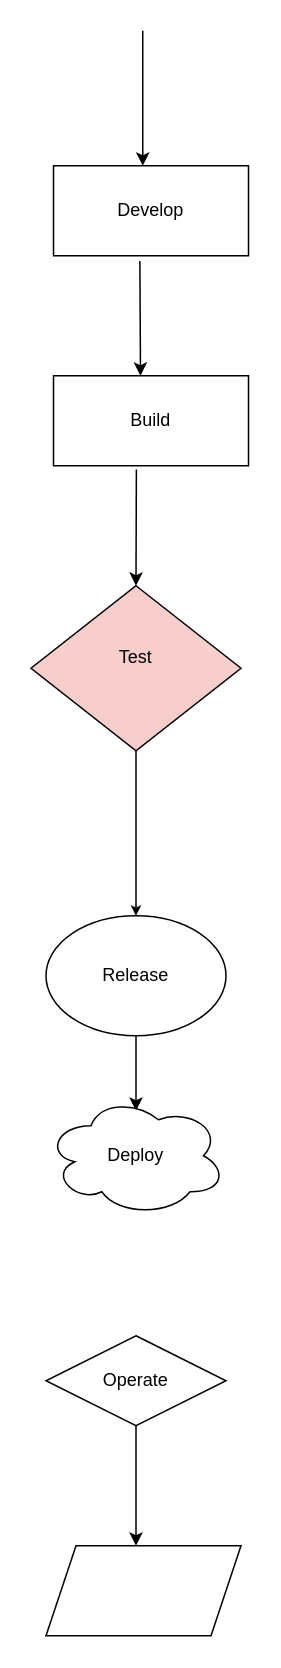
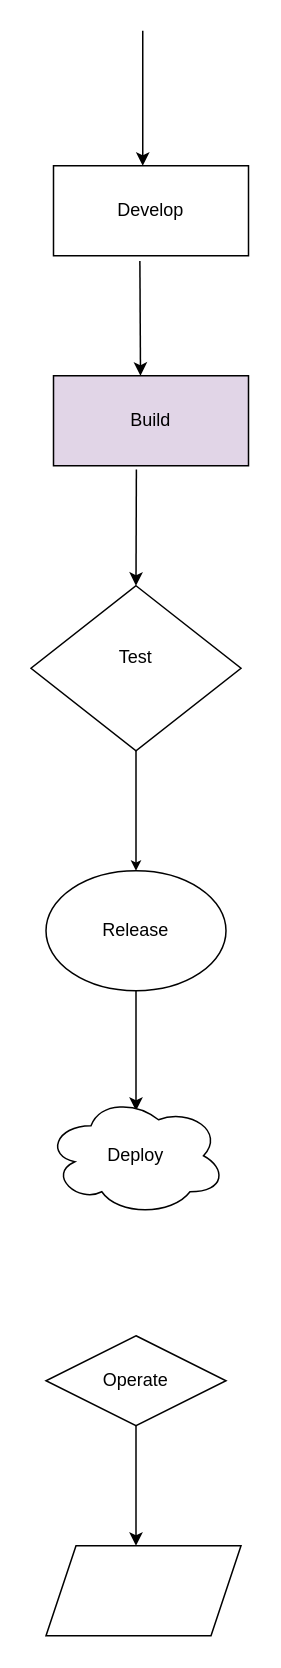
node "Build": fillcolor #ffffff -> #e1d5e7
node "Test": fillcolor #f8cecc -> #ffffff
node "Release": moved (136, 976) -> (136, 931)
